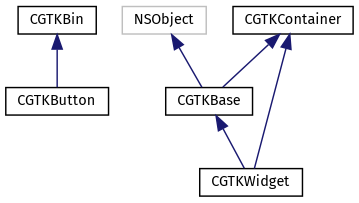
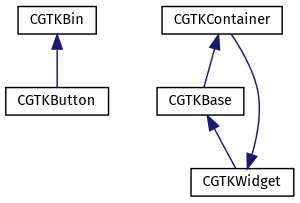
node "NSObject": removed
edge "CGTKWidget" -> "CGTKContainer": reversed
